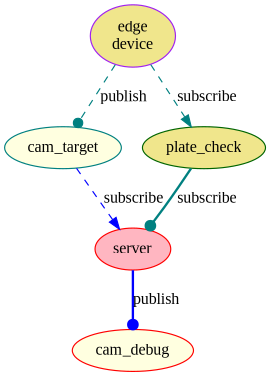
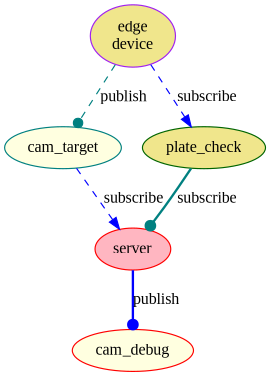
edge "edge device" -> "plate_check": color teal -> blue
